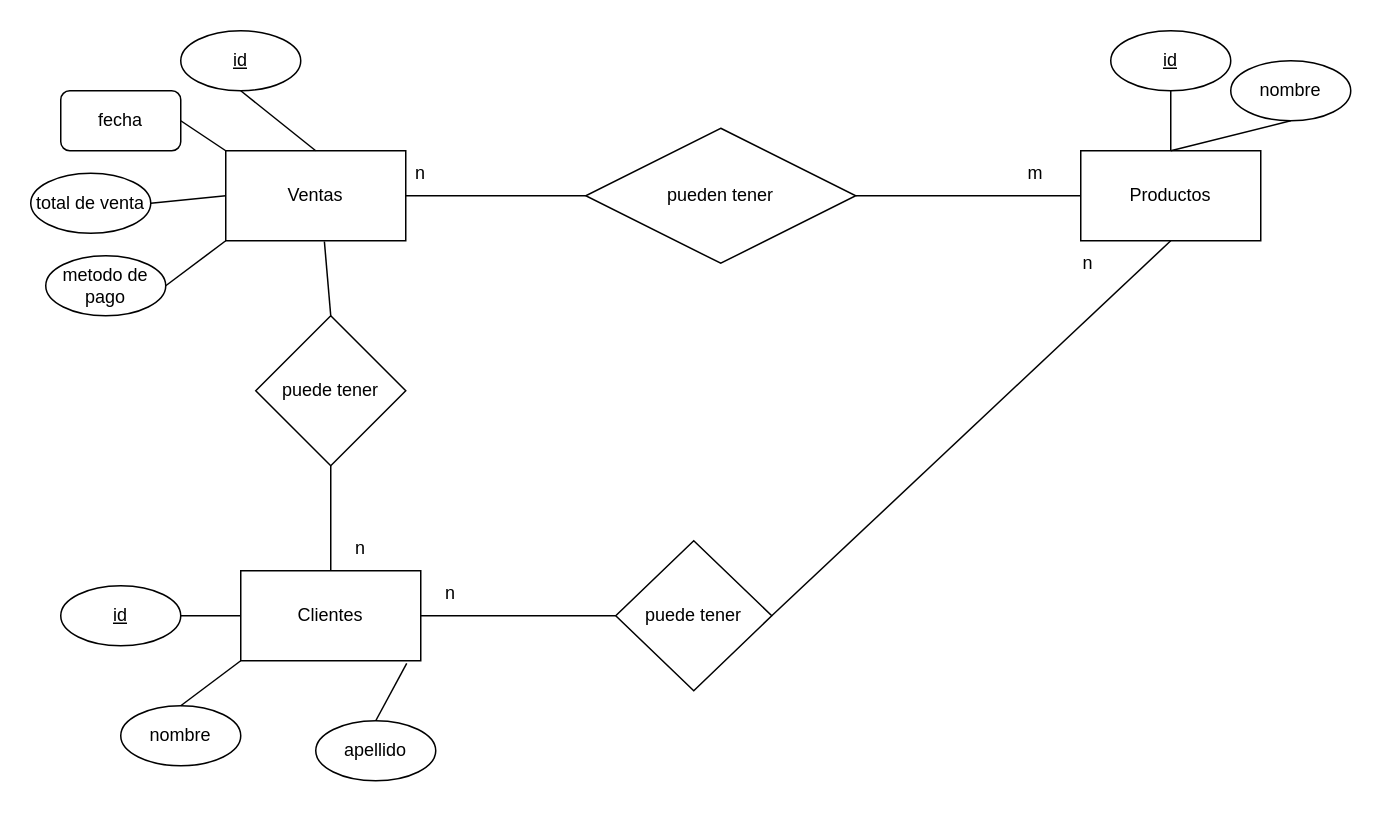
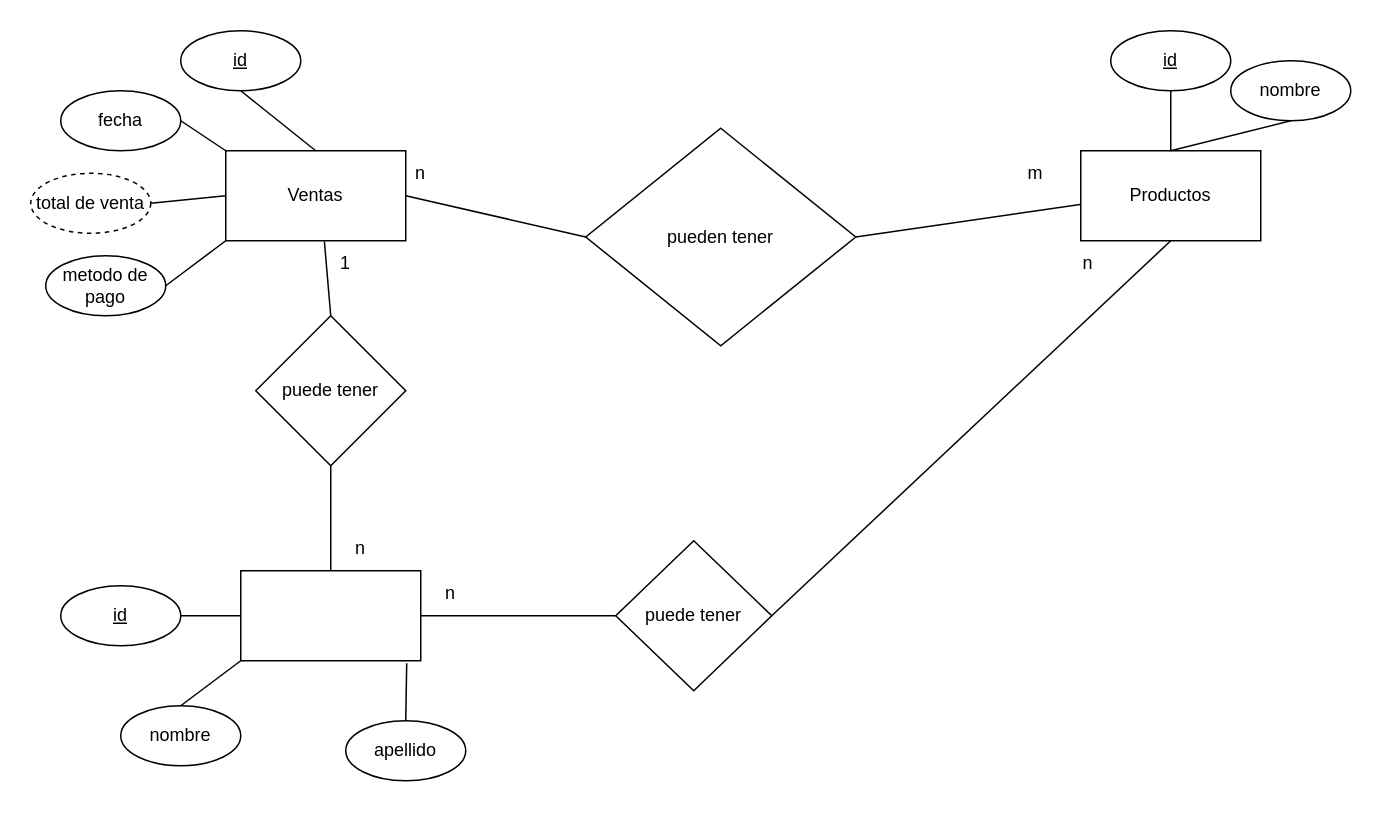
node "fecha": shape rounded rectangle -> ellipse
node "pueden tener": size 270x135 -> 270x218
node "total de venta": style solid -> dashed
node "1": added
node "Clientes": removed
node "apellido": moved (376, 751) -> (406, 751)
